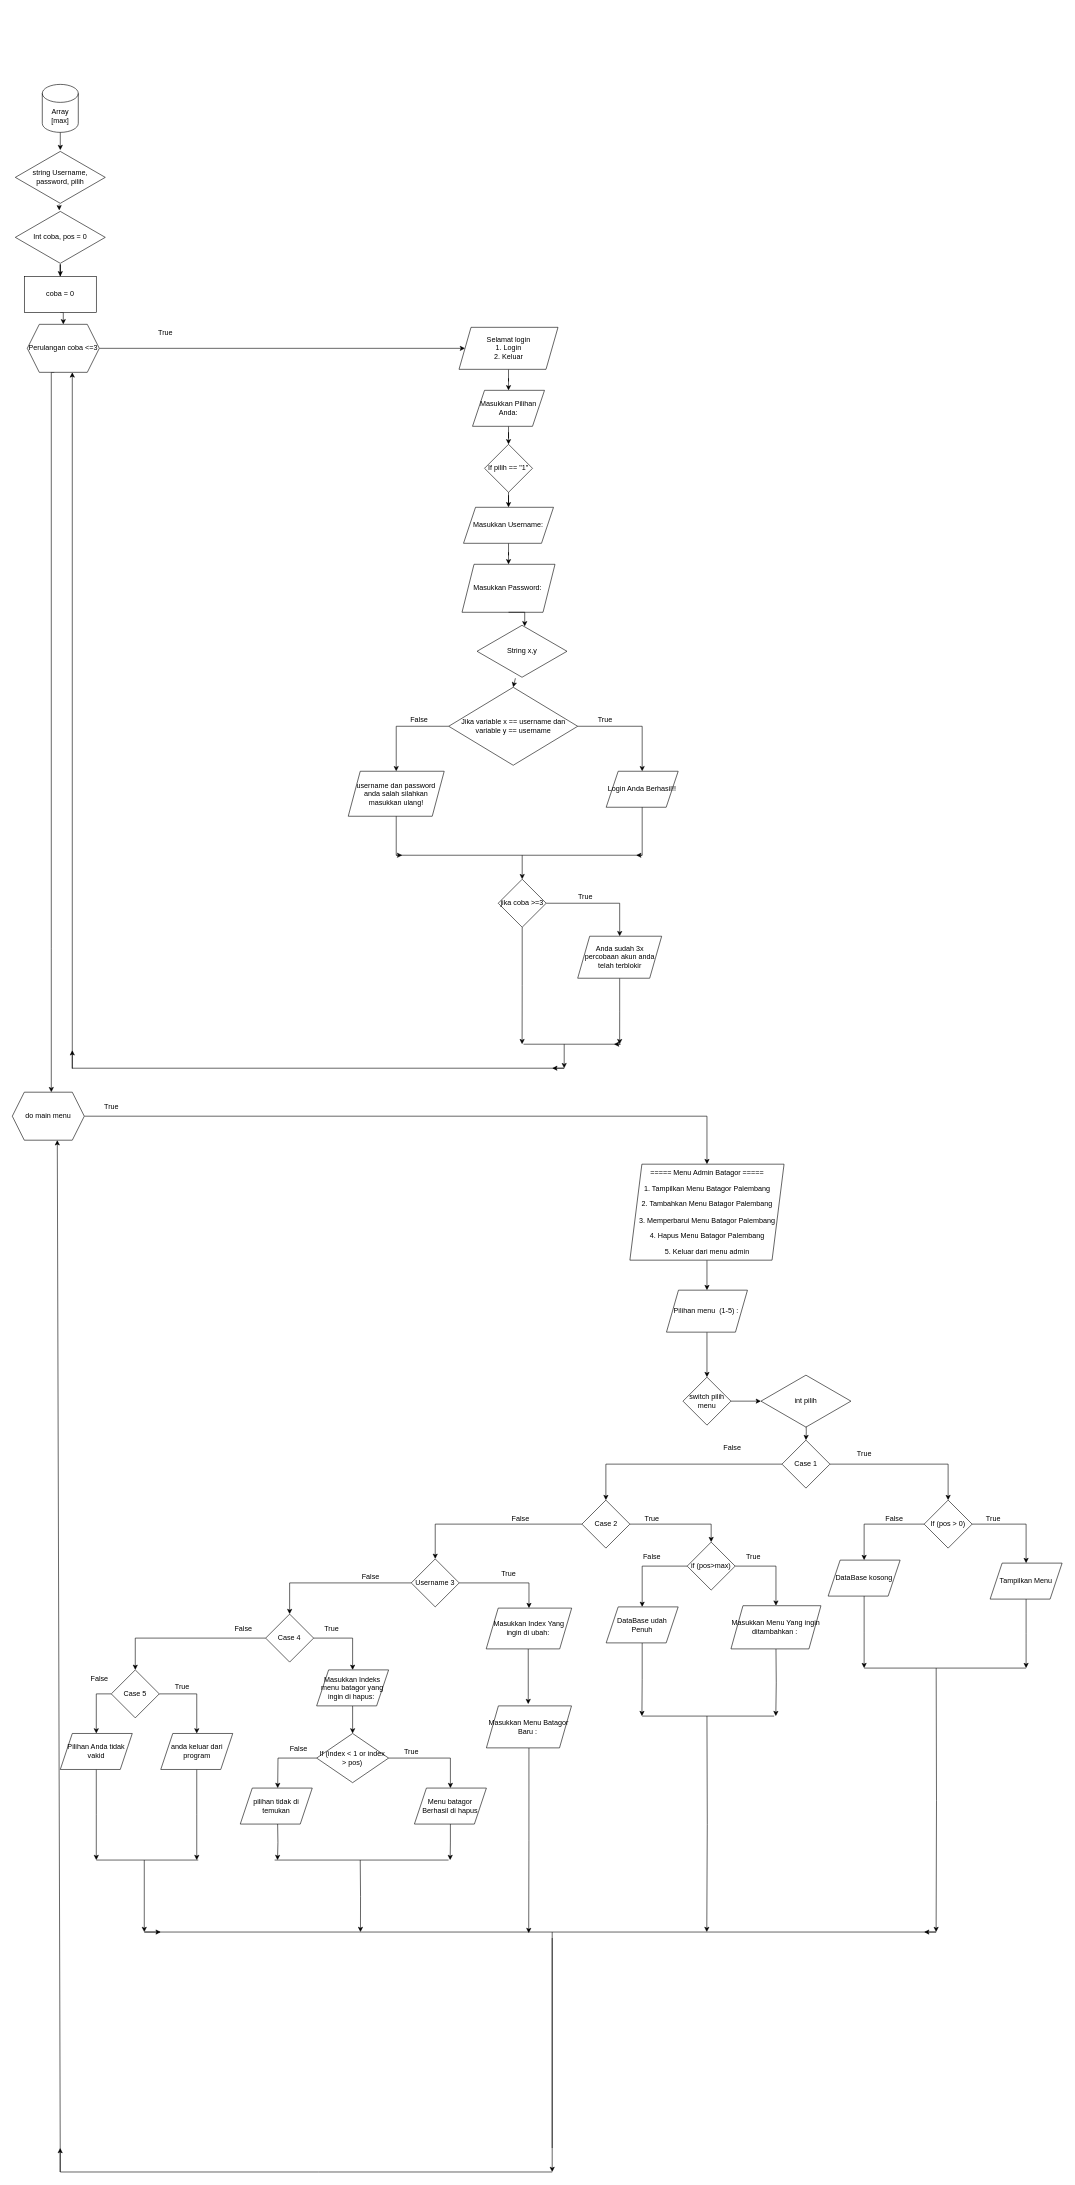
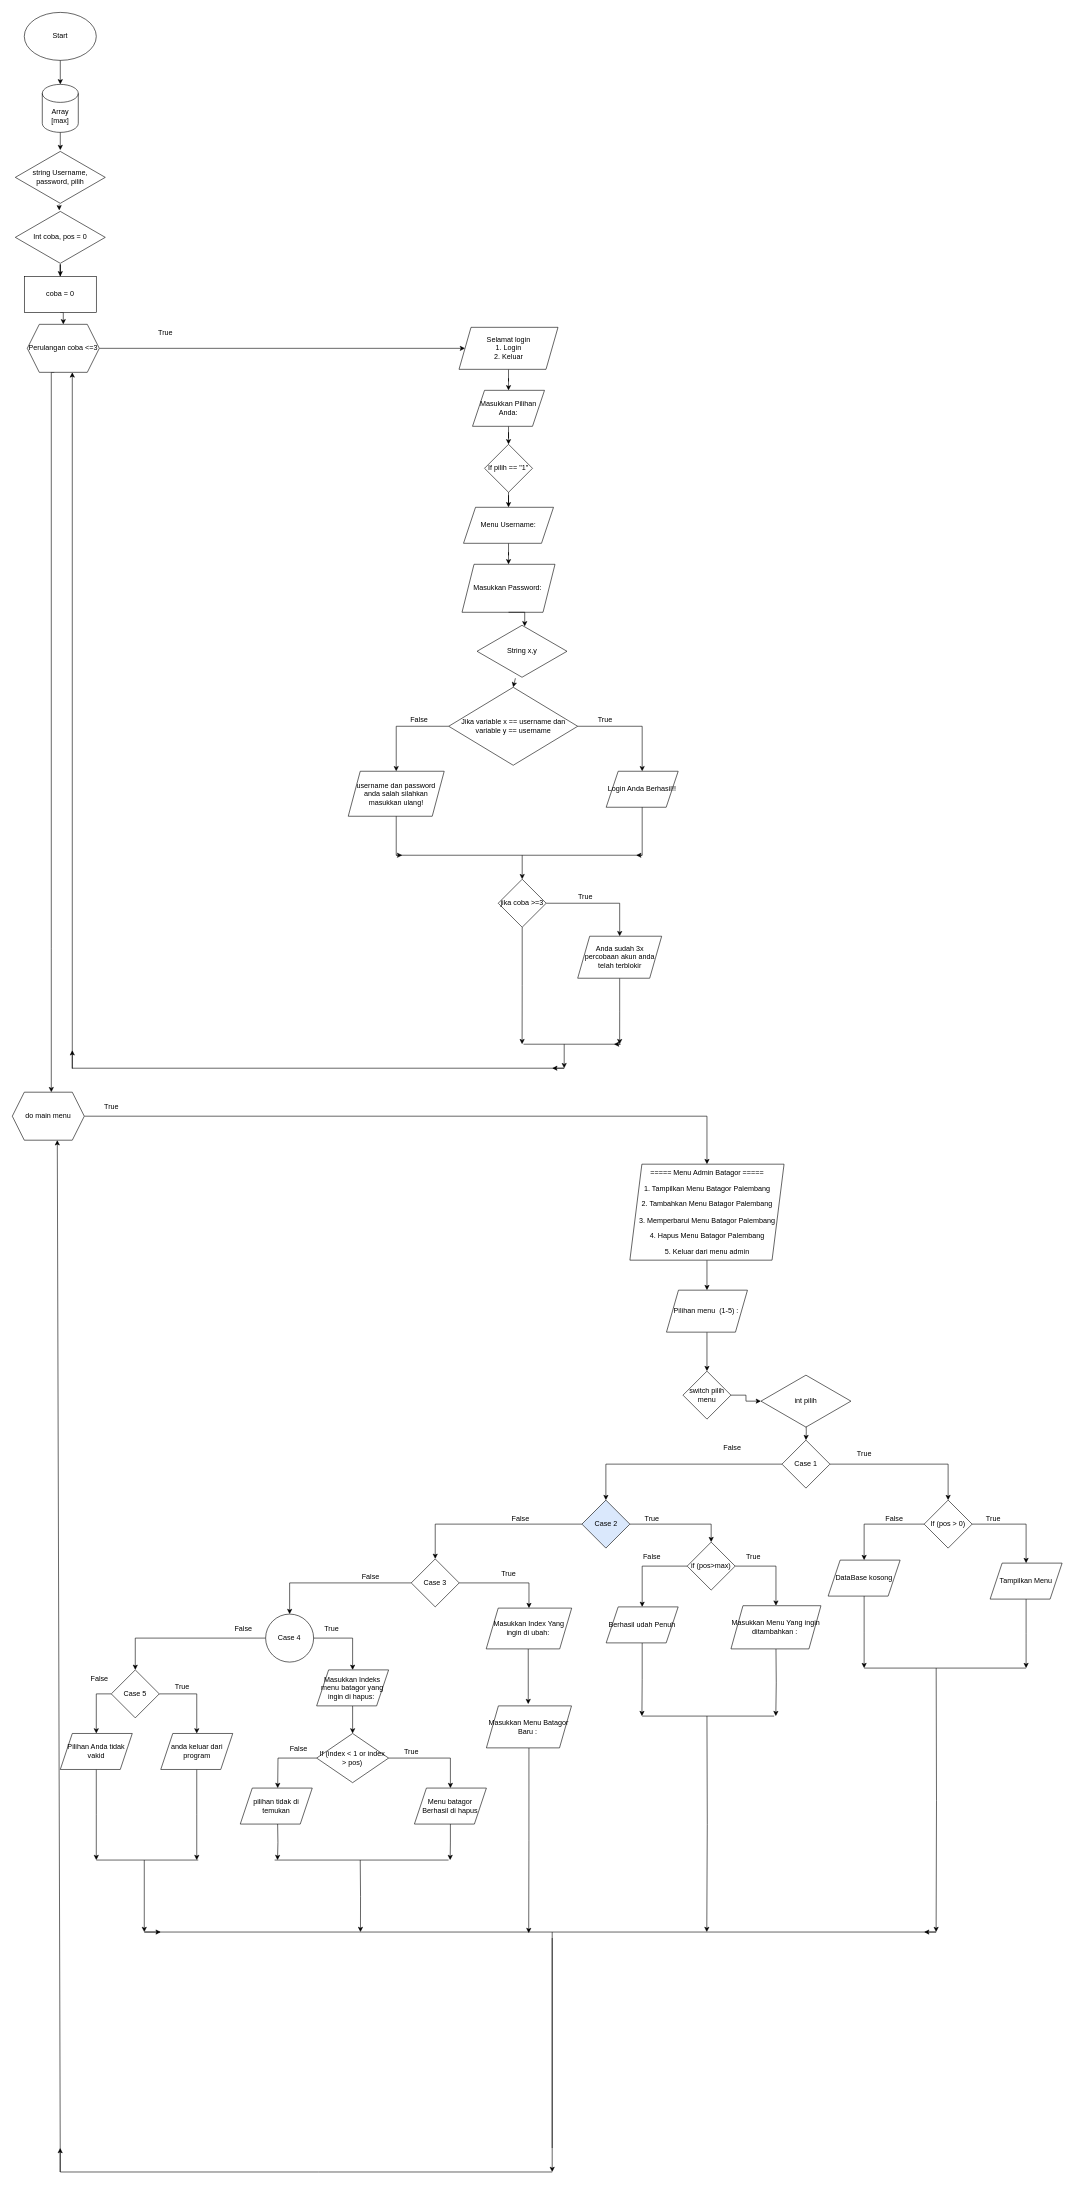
node "Start": added
edge "Start" -> "Array [max]": added
node "Masukkan Username:": label "Masukkan Username:" -> "Menu Username:"
node "switch pilih menu": moved (707, 1401) -> (707, 1395)
node "Case 2": fillcolor #ffffff -> #dae8fc
node "Username 3": label "Username 3" -> "Case 3"
node "DataBase udah Penuh": label "DataBase udah Penuh" -> "Berhasil udah Penuh"
node "Case 4": shape diamond -> ellipse
